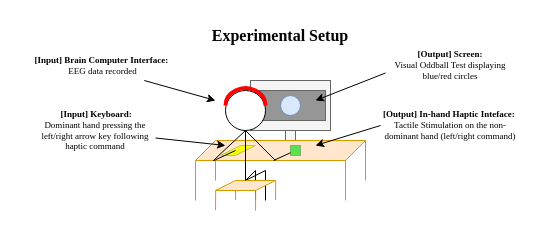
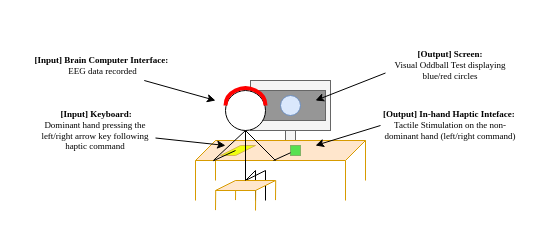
node "Experimental Setup": removed
